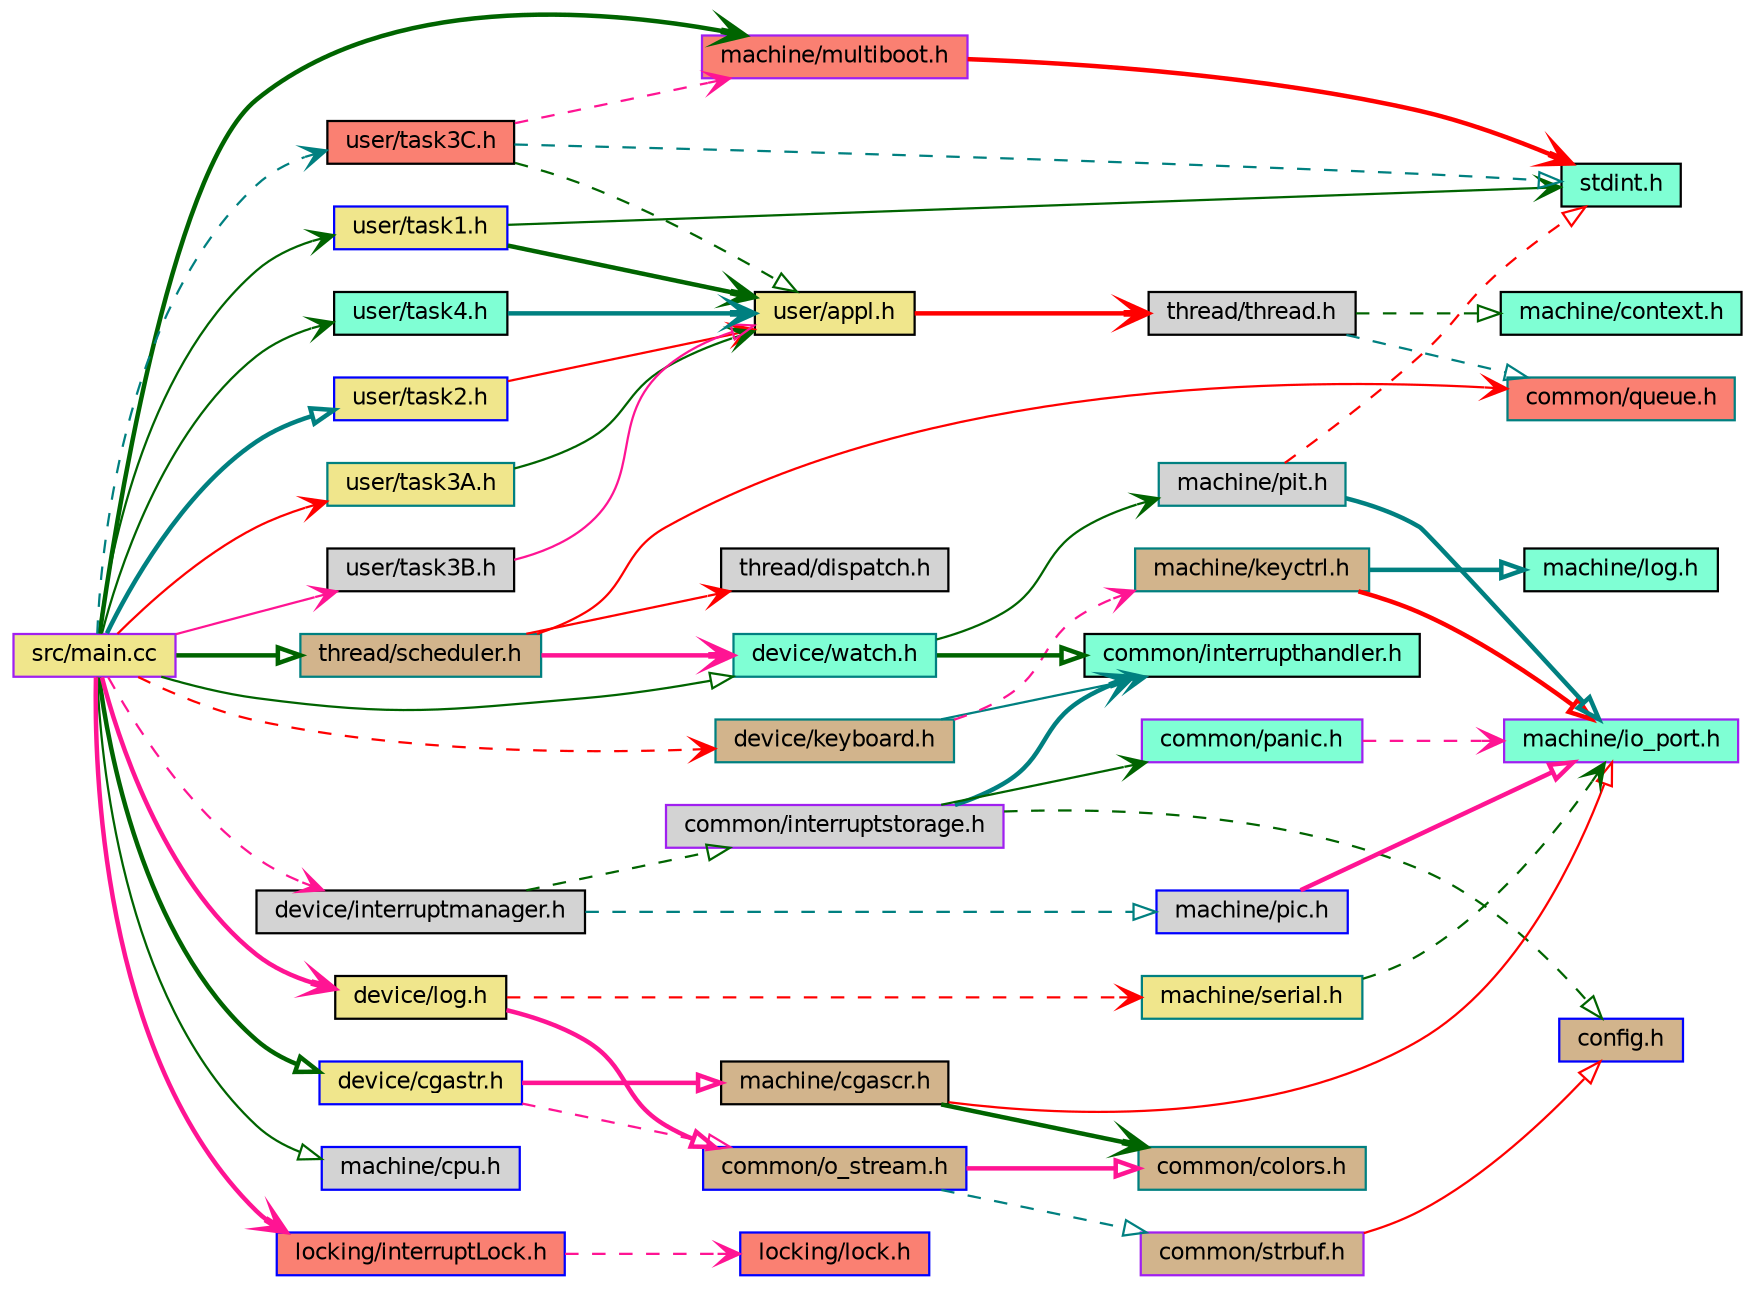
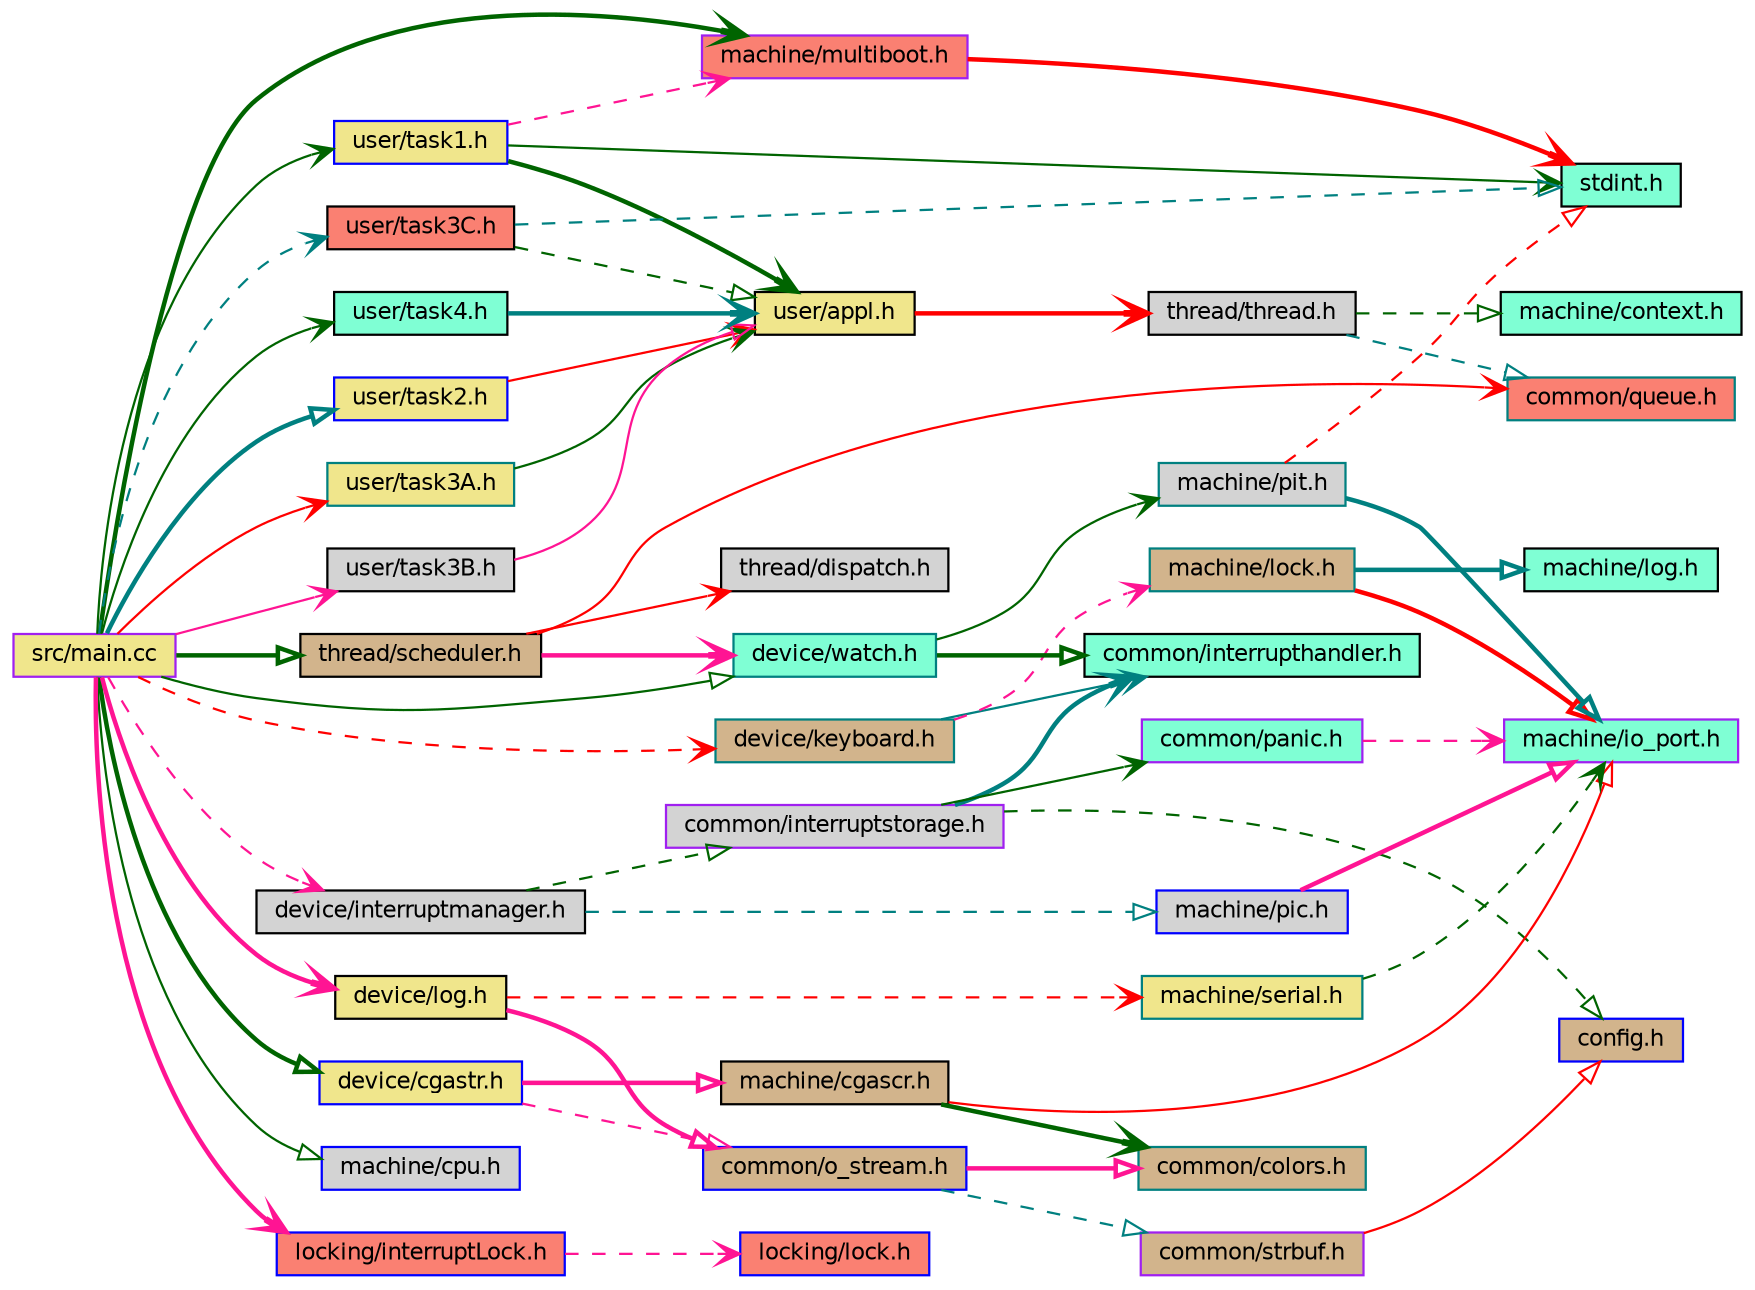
edge "user/task3C.h" -> "machine/multiboot.h": now "user/task1.h" -> "machine/multiboot.h"
node "machine/keyctrl.h": label "machine/keyctrl.h" -> "machine/lock.h"
node "thread/scheduler.h": color teal -> black
